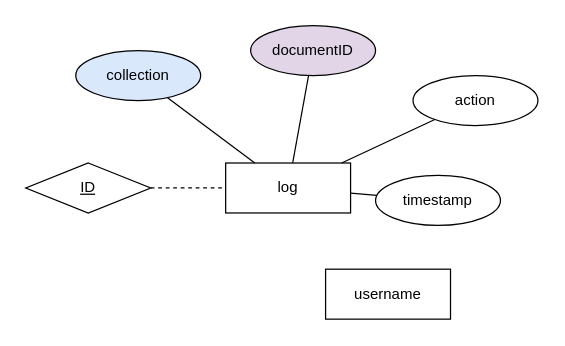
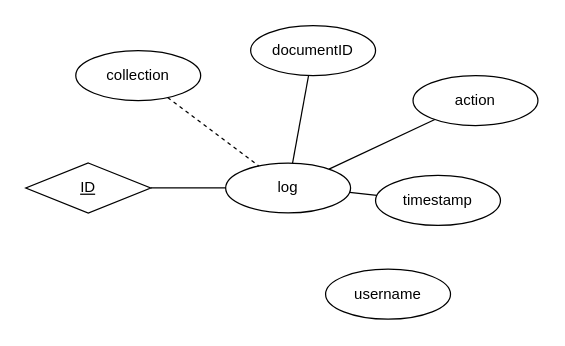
node "documentID": fillcolor #e1d5e7 -> #ffffff
node "collection": fillcolor #dae8fc -> #ffffff
edge "collection" -- "log": style solid -> dashed
edge "ID" -- "log": style dashed -> solid
node "log": shape rectangle -> ellipse
node "username": shape rectangle -> ellipse
